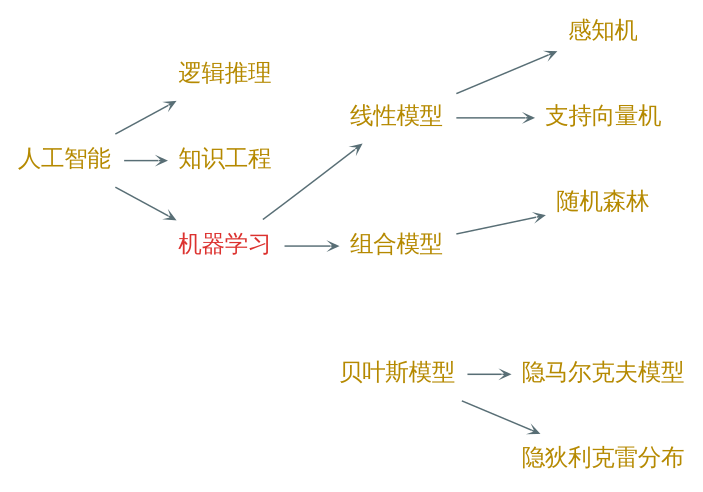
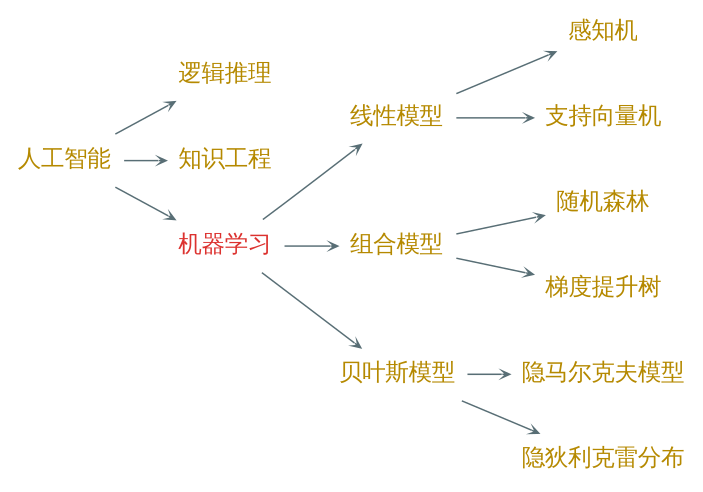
node "梯度提升树": added
edge "机器学习" -> "贝叶斯模型": added
